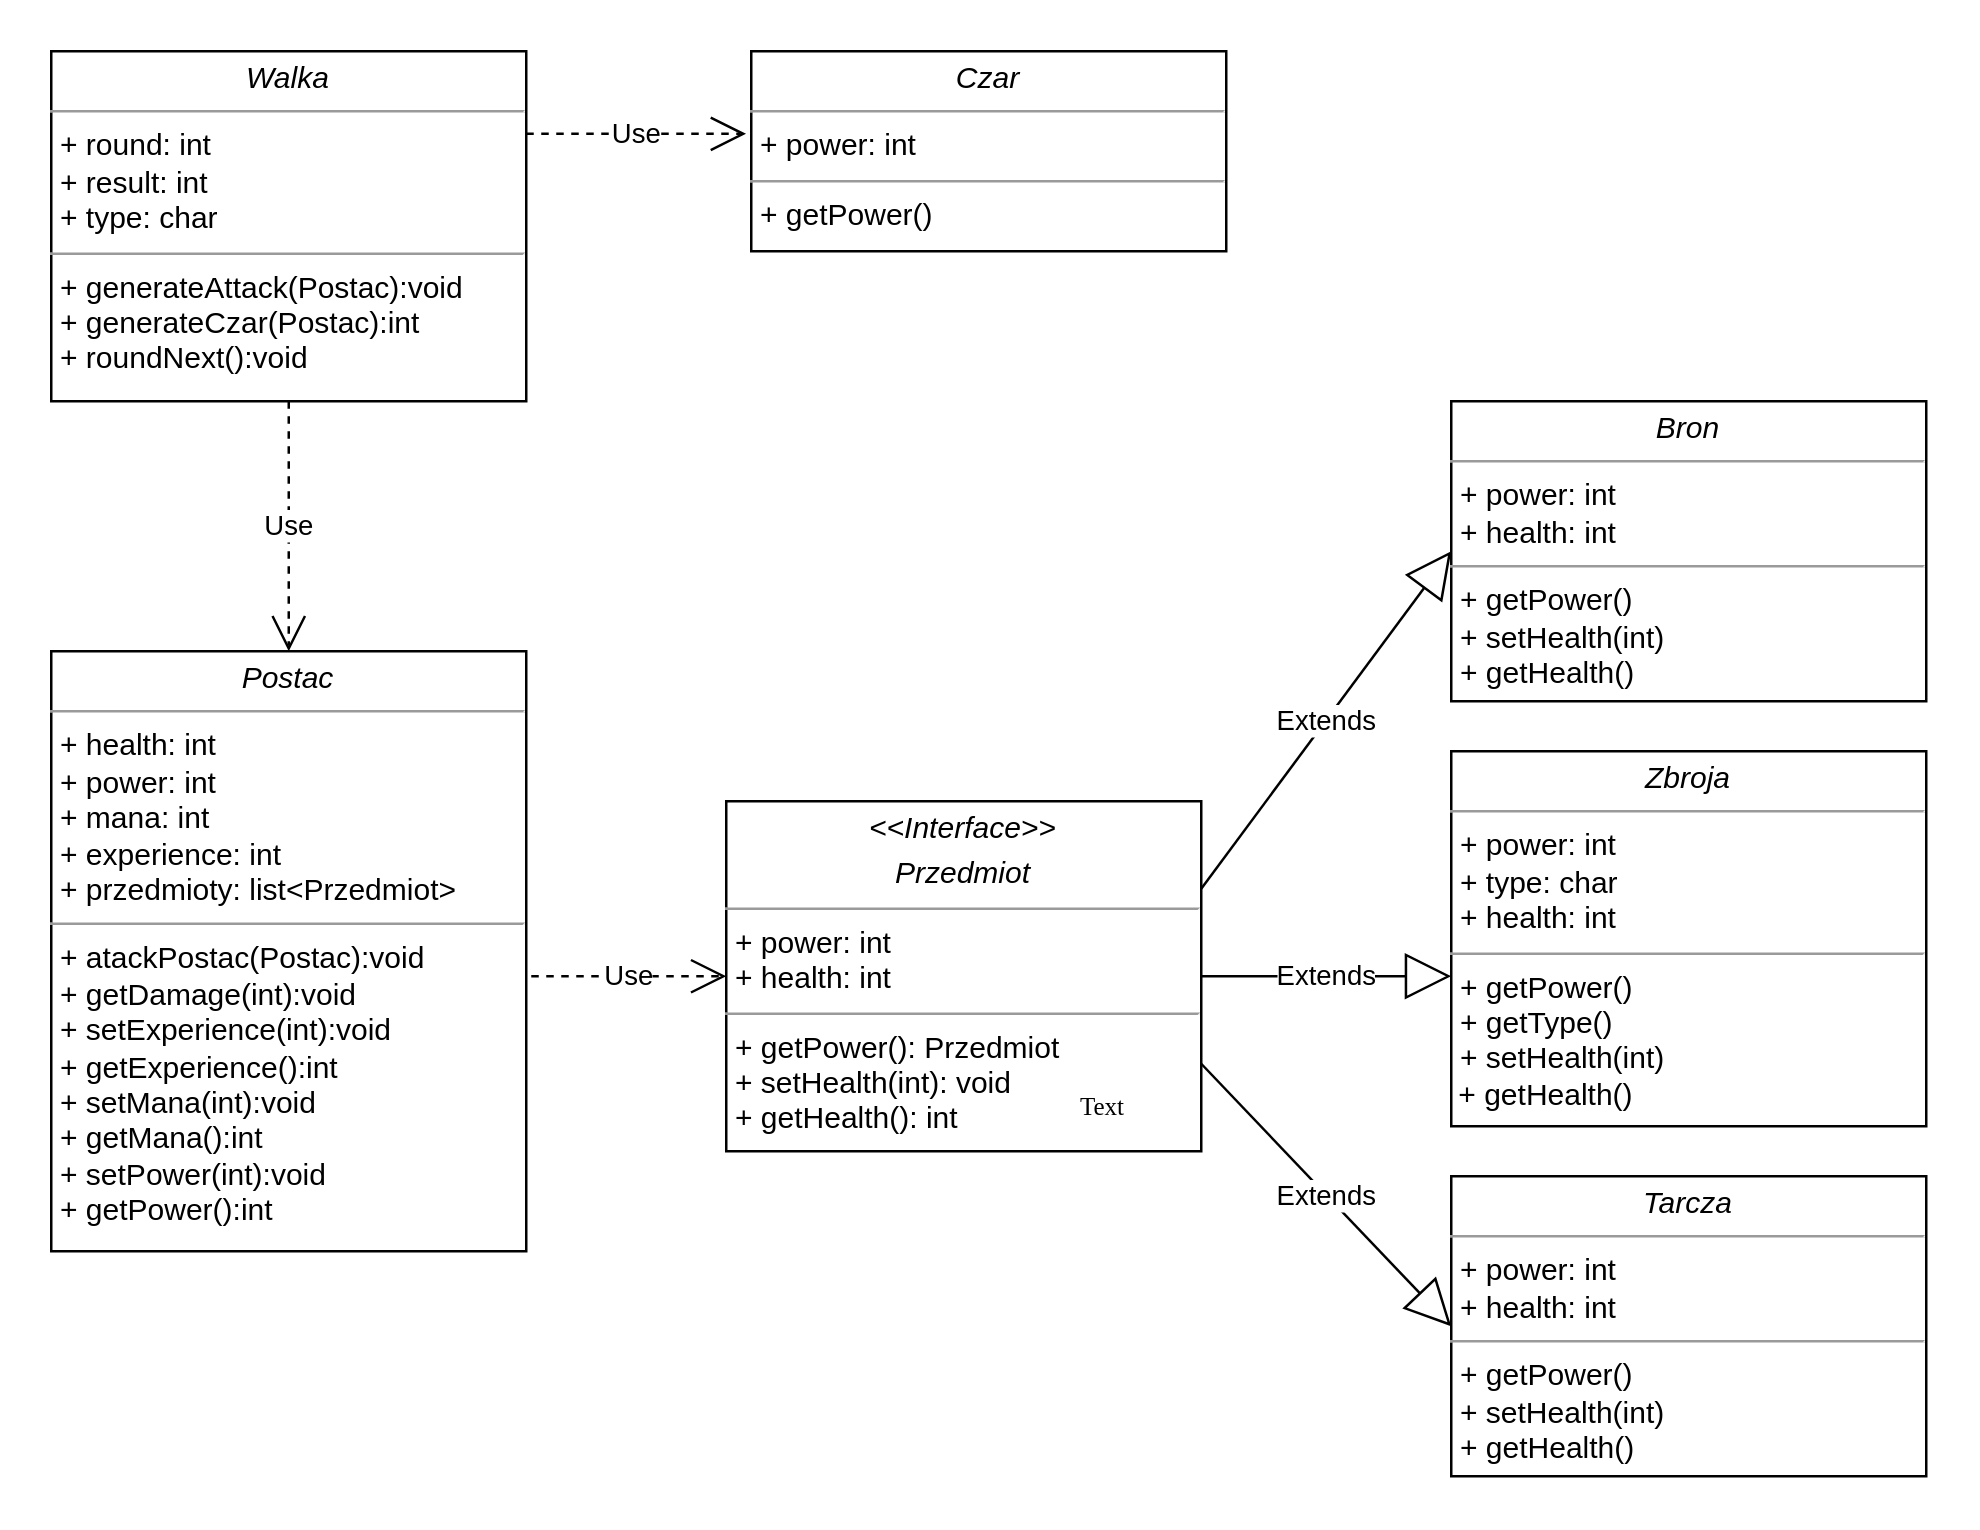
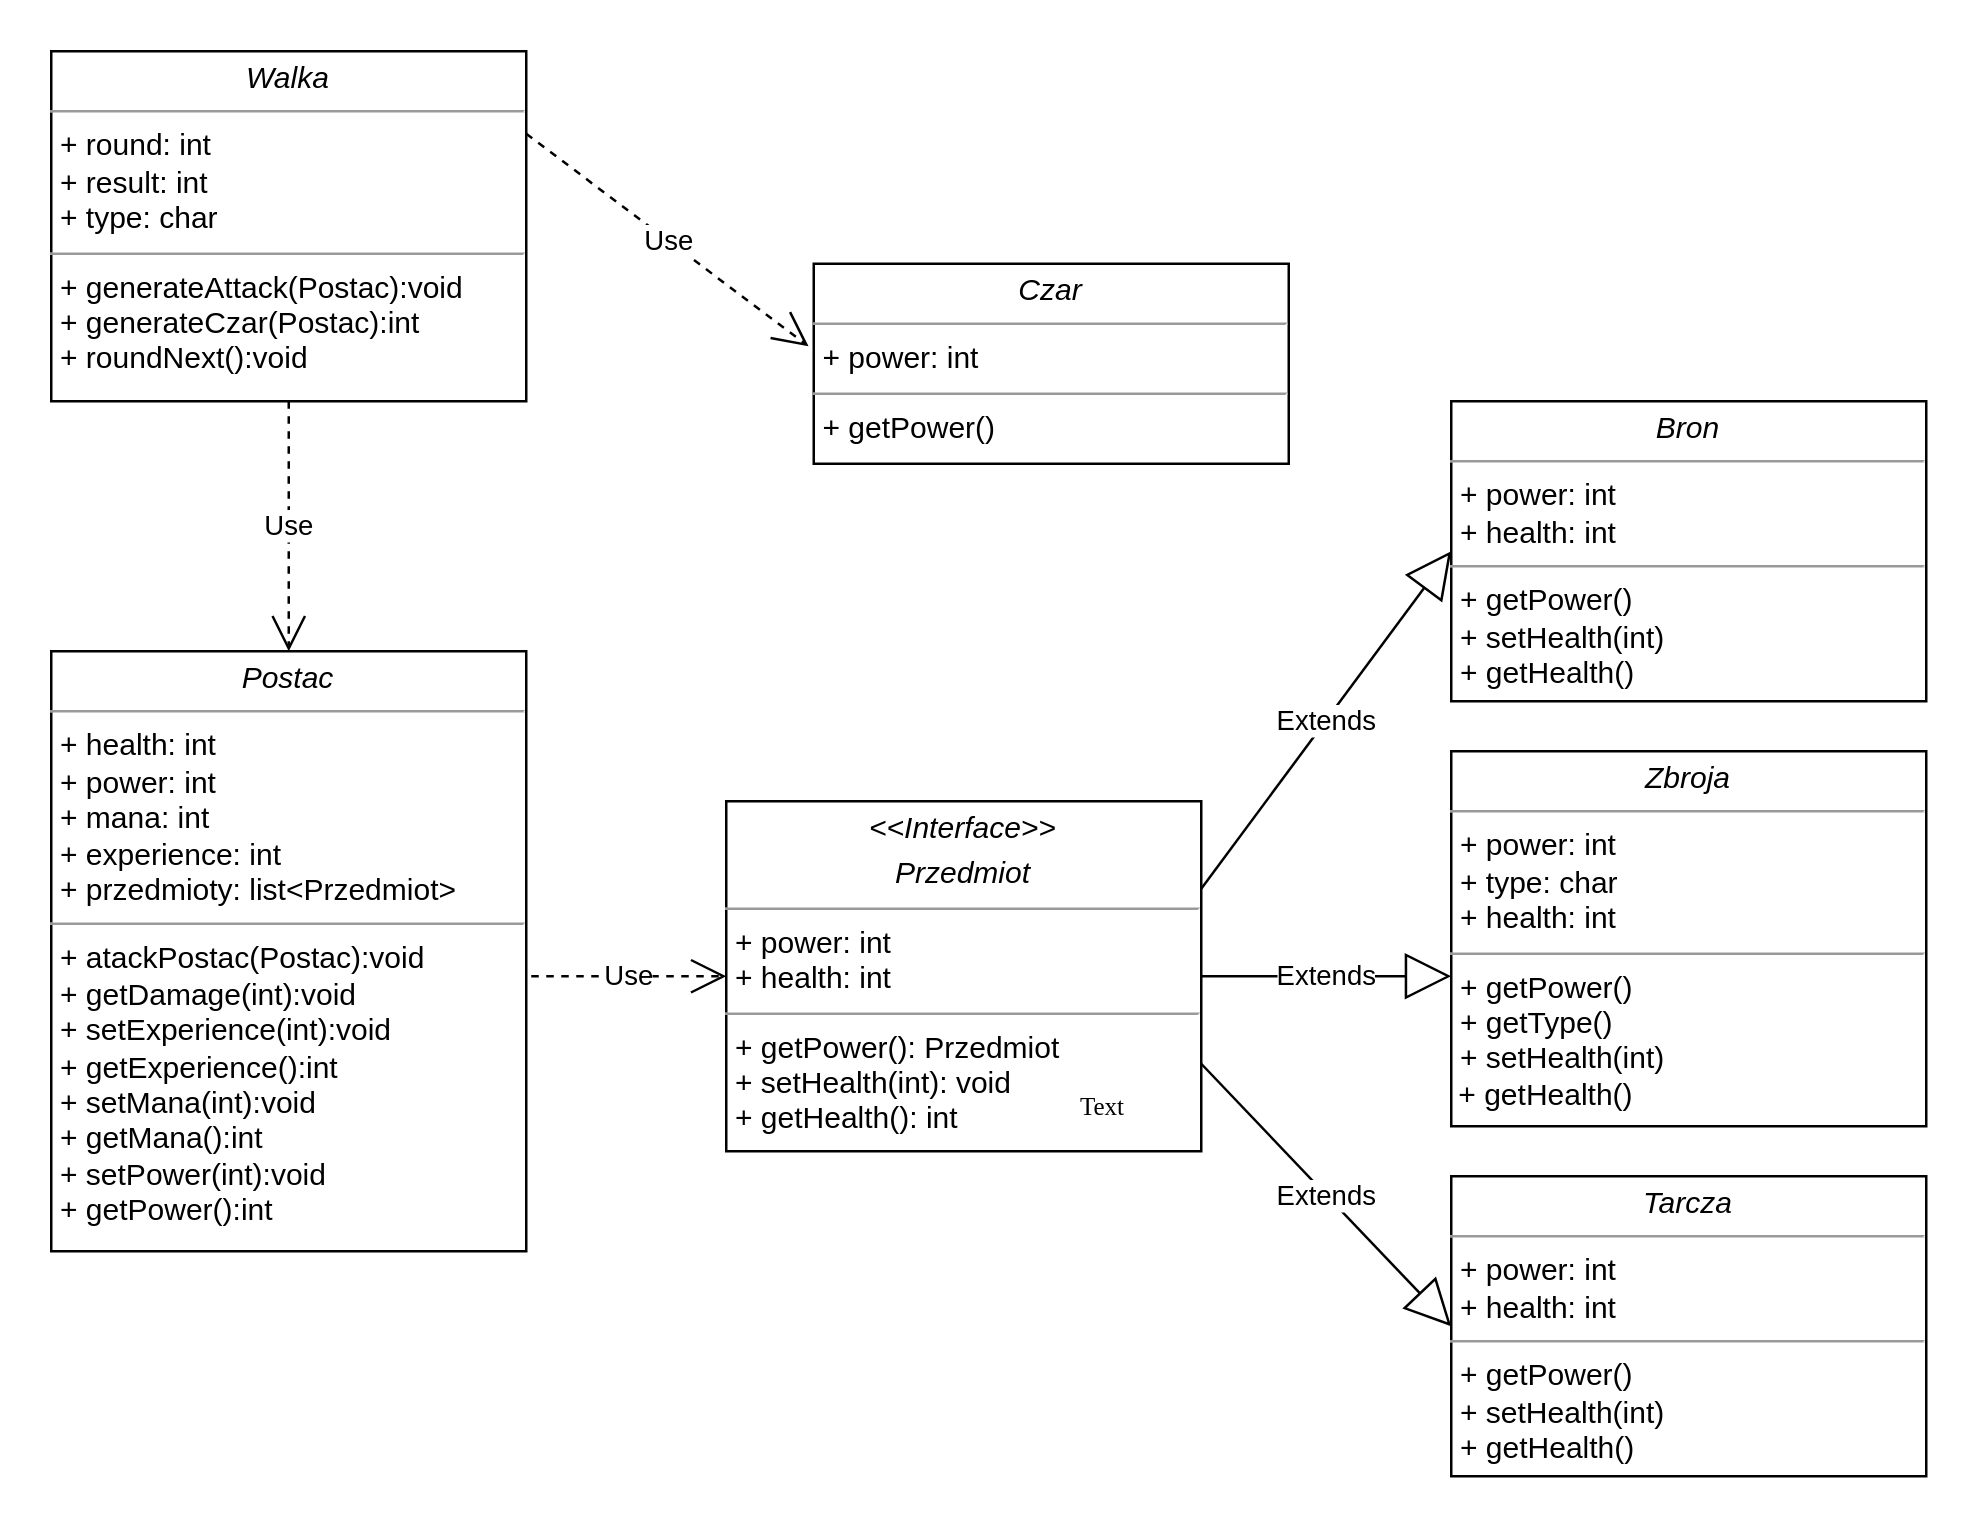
node "Czar + power: int + getPower()": moved (989, 151) -> (1051, 364)
